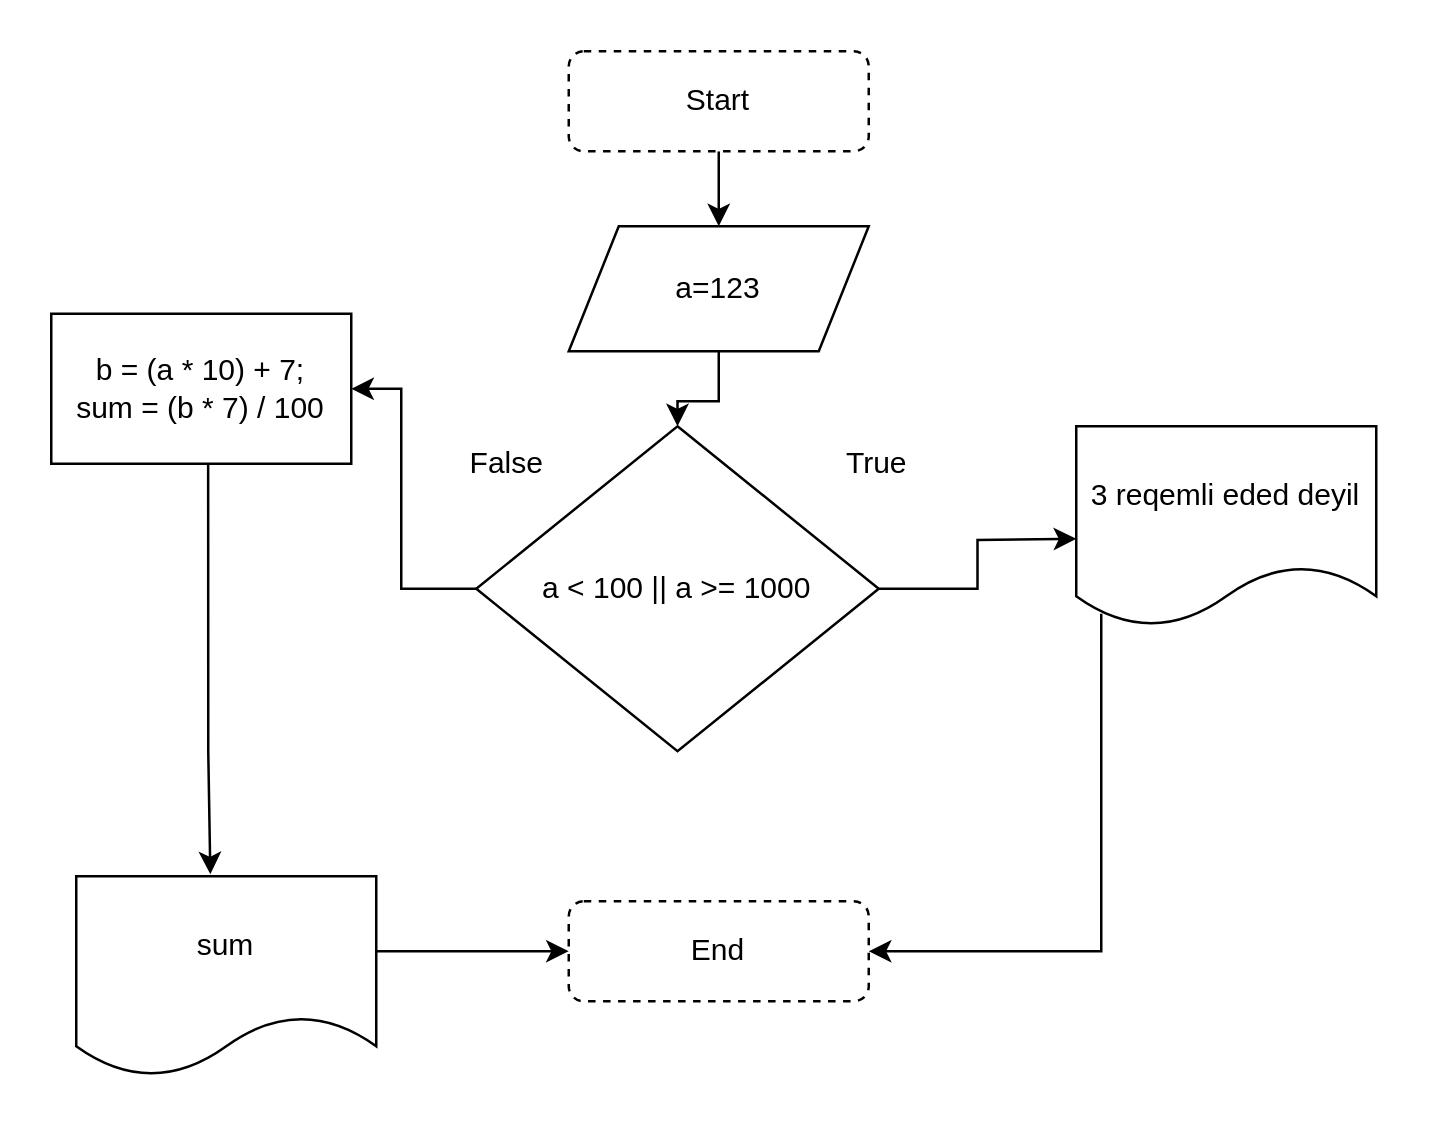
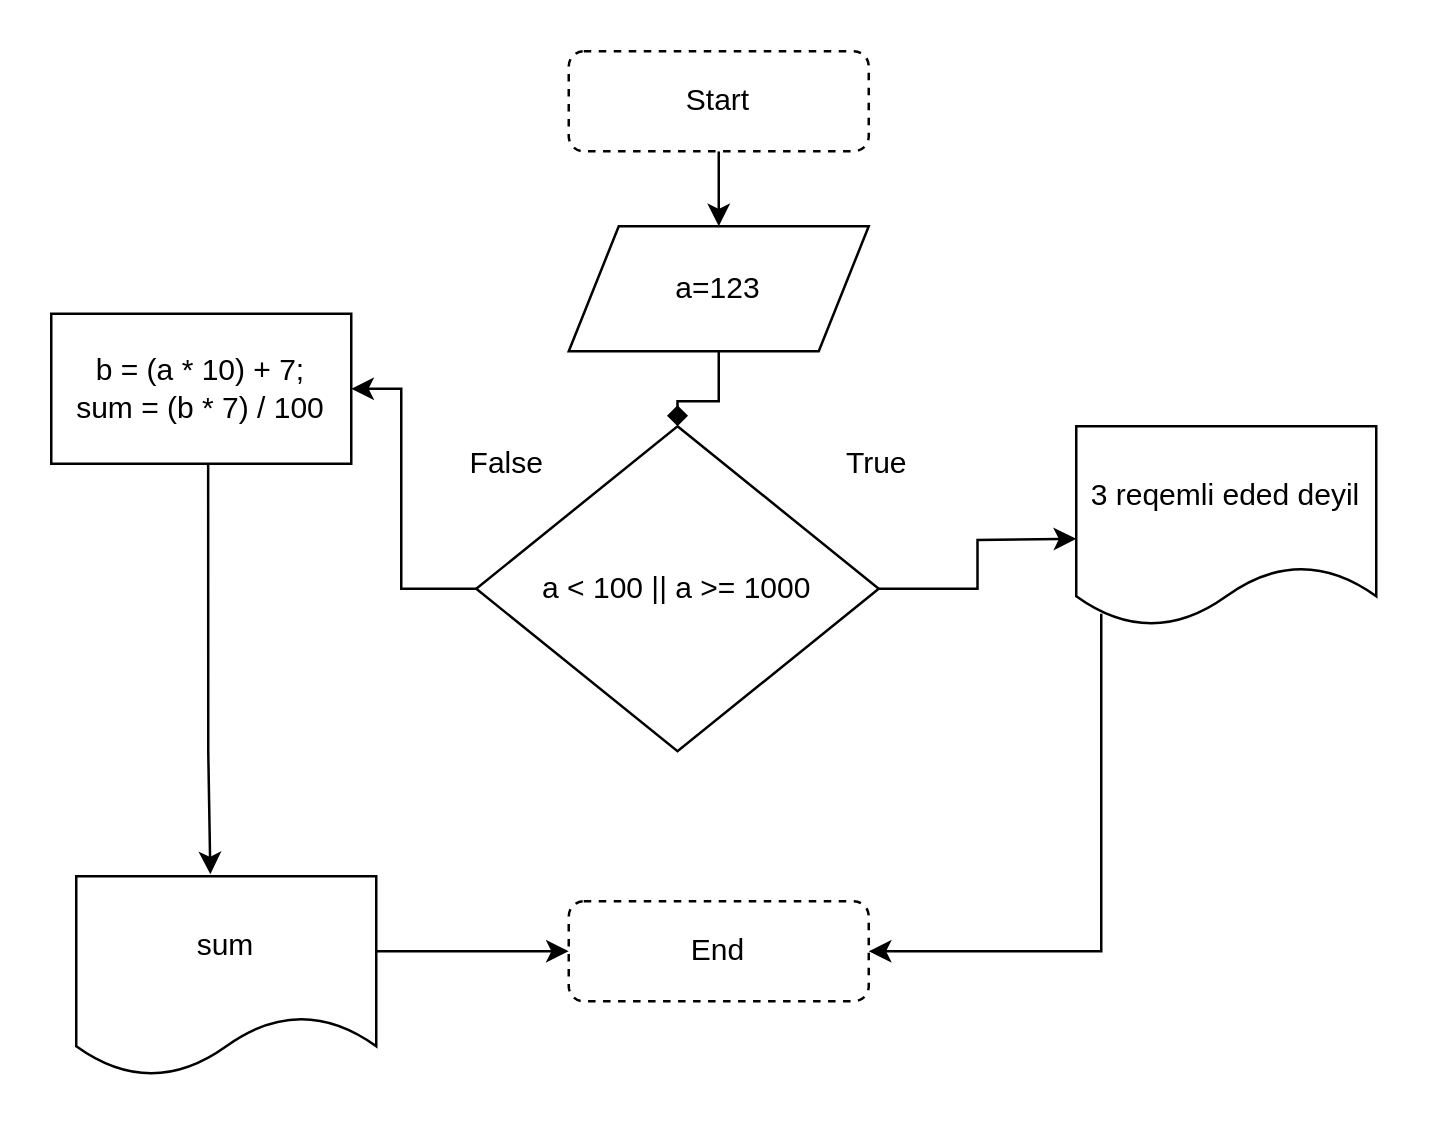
edge "a=123" -> "a < 100 || a >= 1000": arrowhead classic -> diamond
